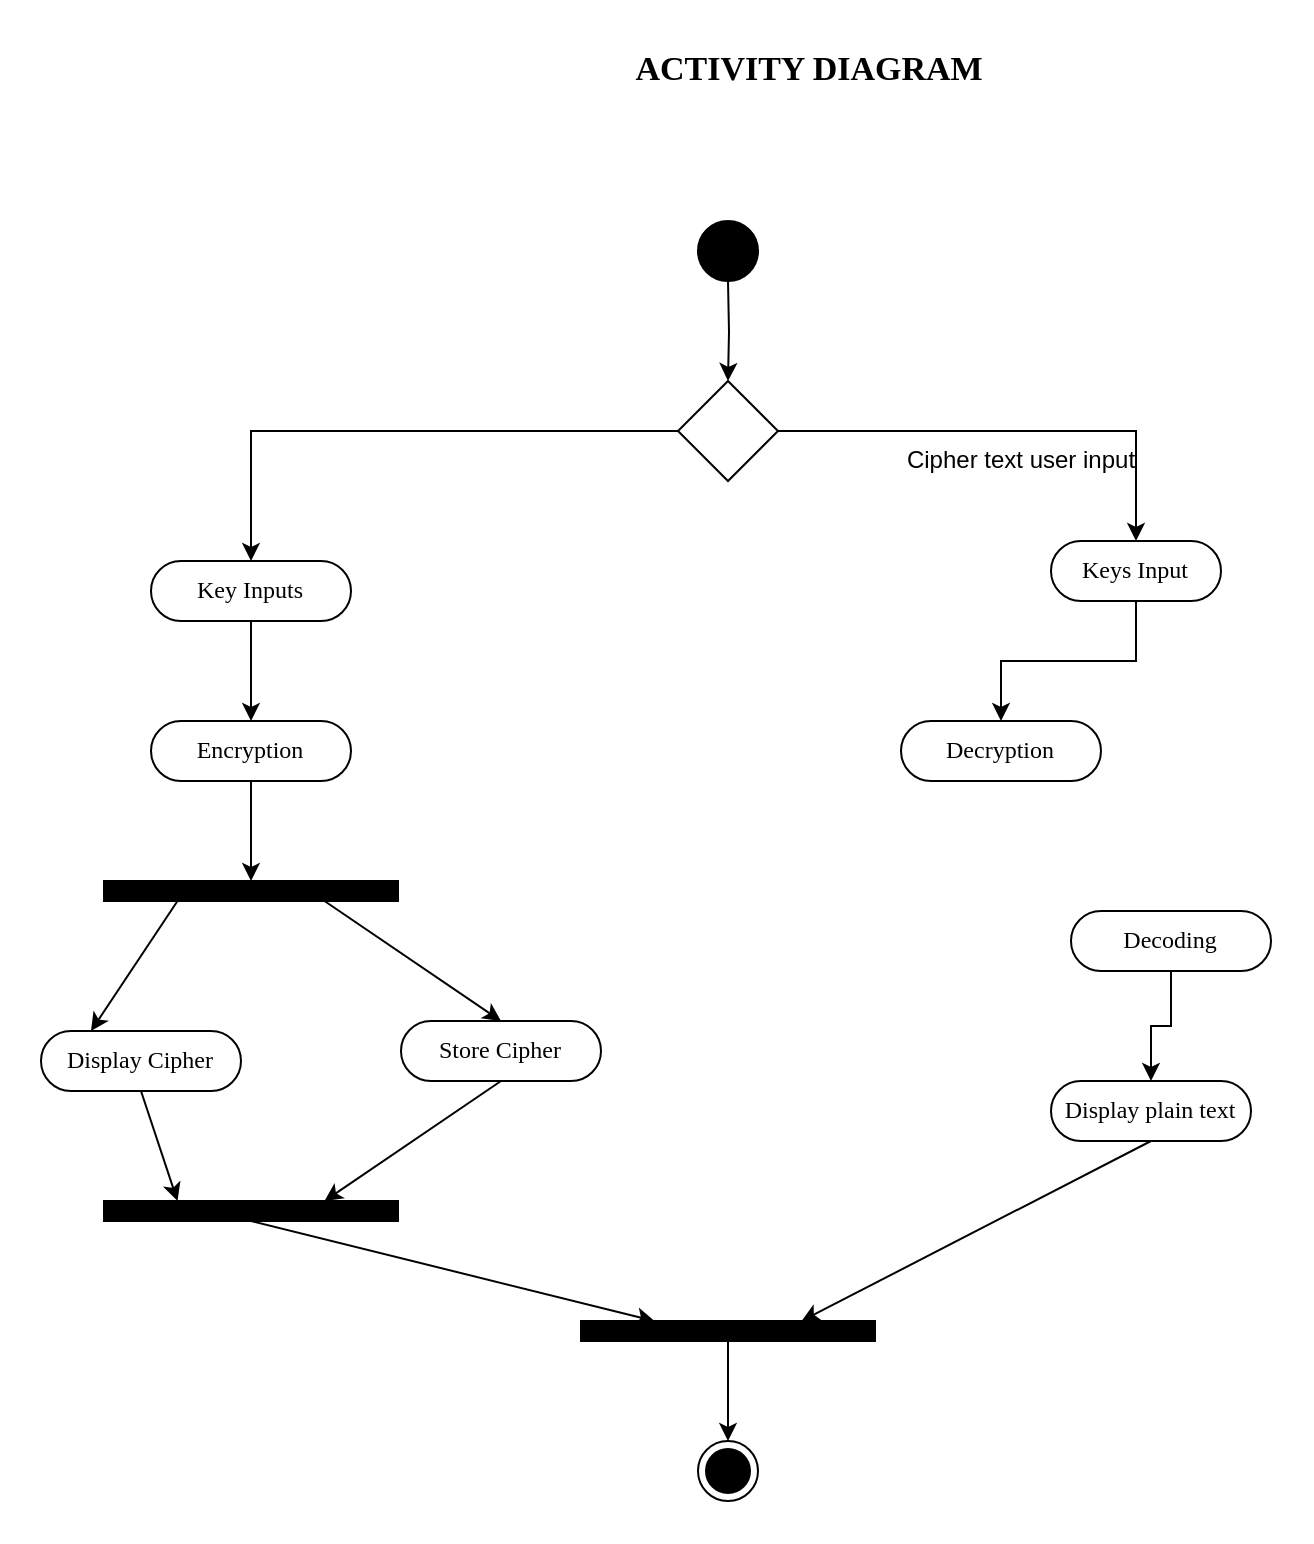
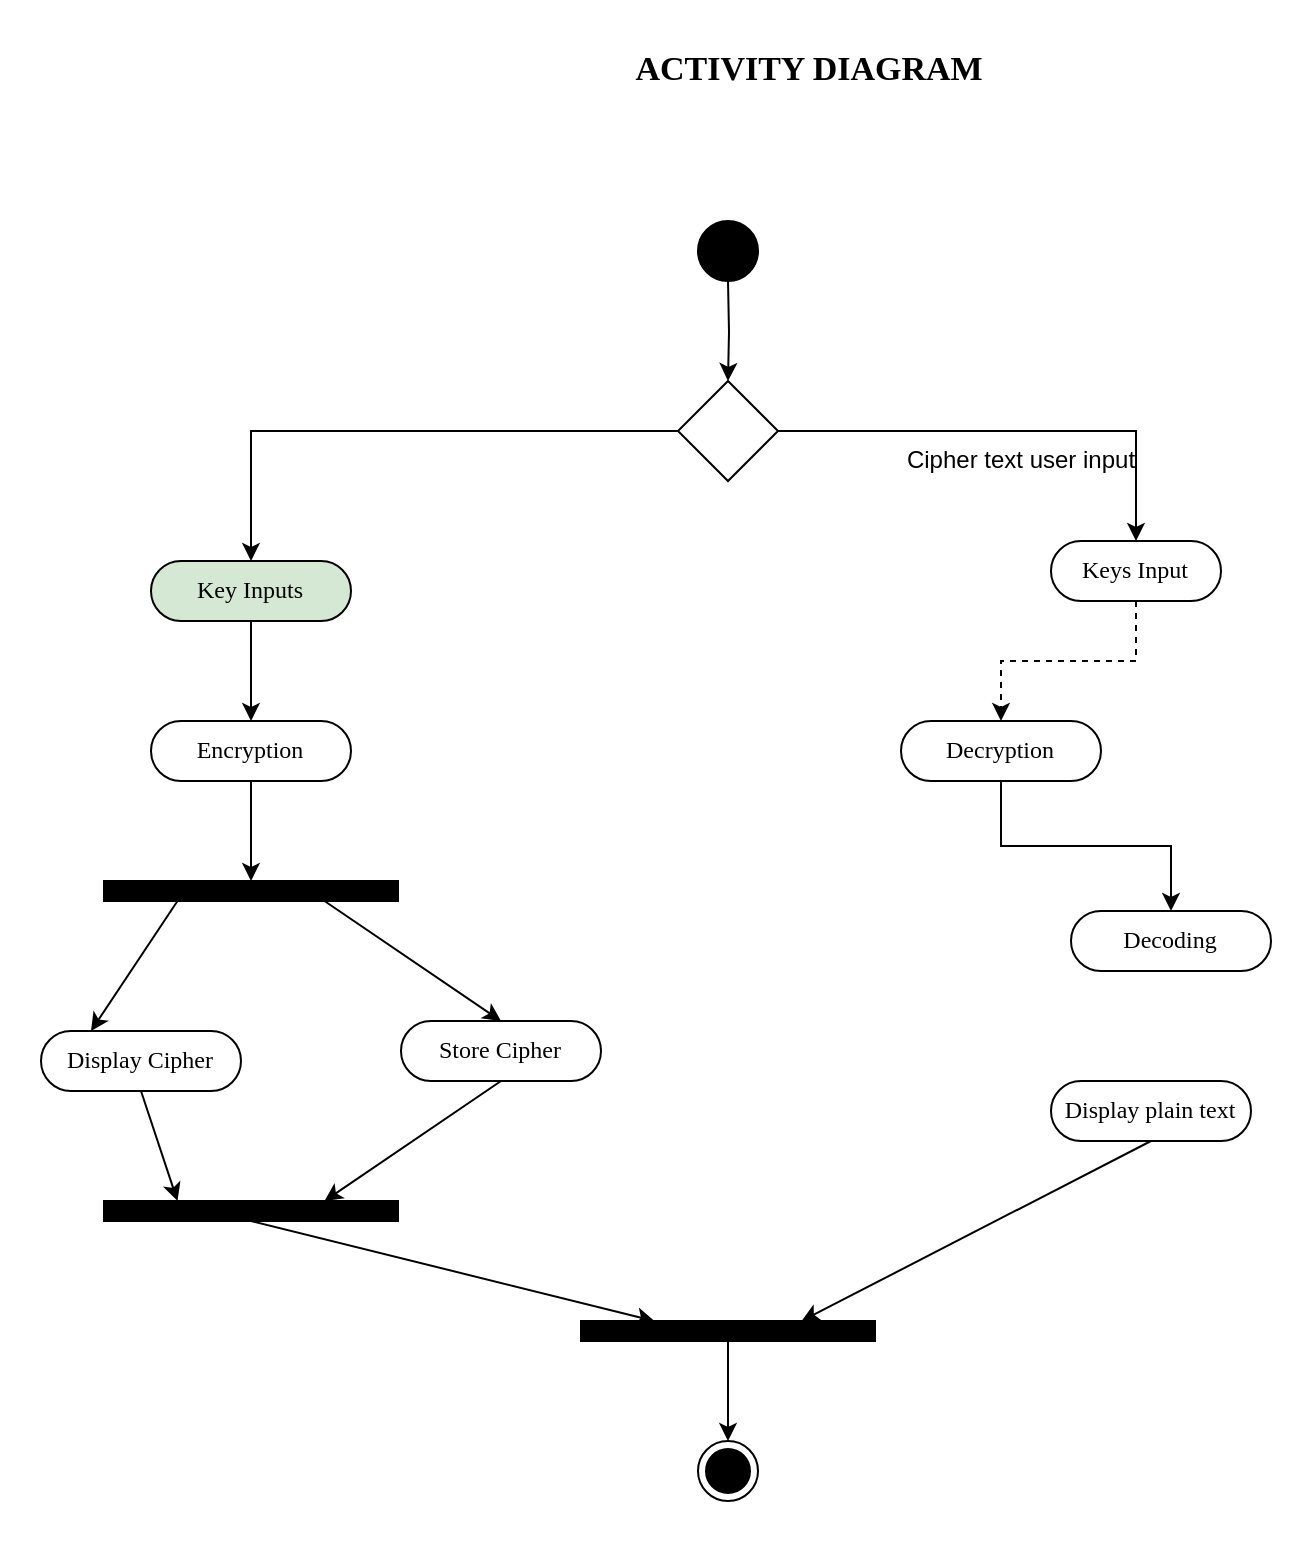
node "Key Inputs": fillcolor #ffffff -> #d5e8d4
edge "Keys Input" -> "Decryption": style solid -> dashed
edge "Decryption" -> "Decoding": added
edge "Decoding" -> "Display plain text": removed
